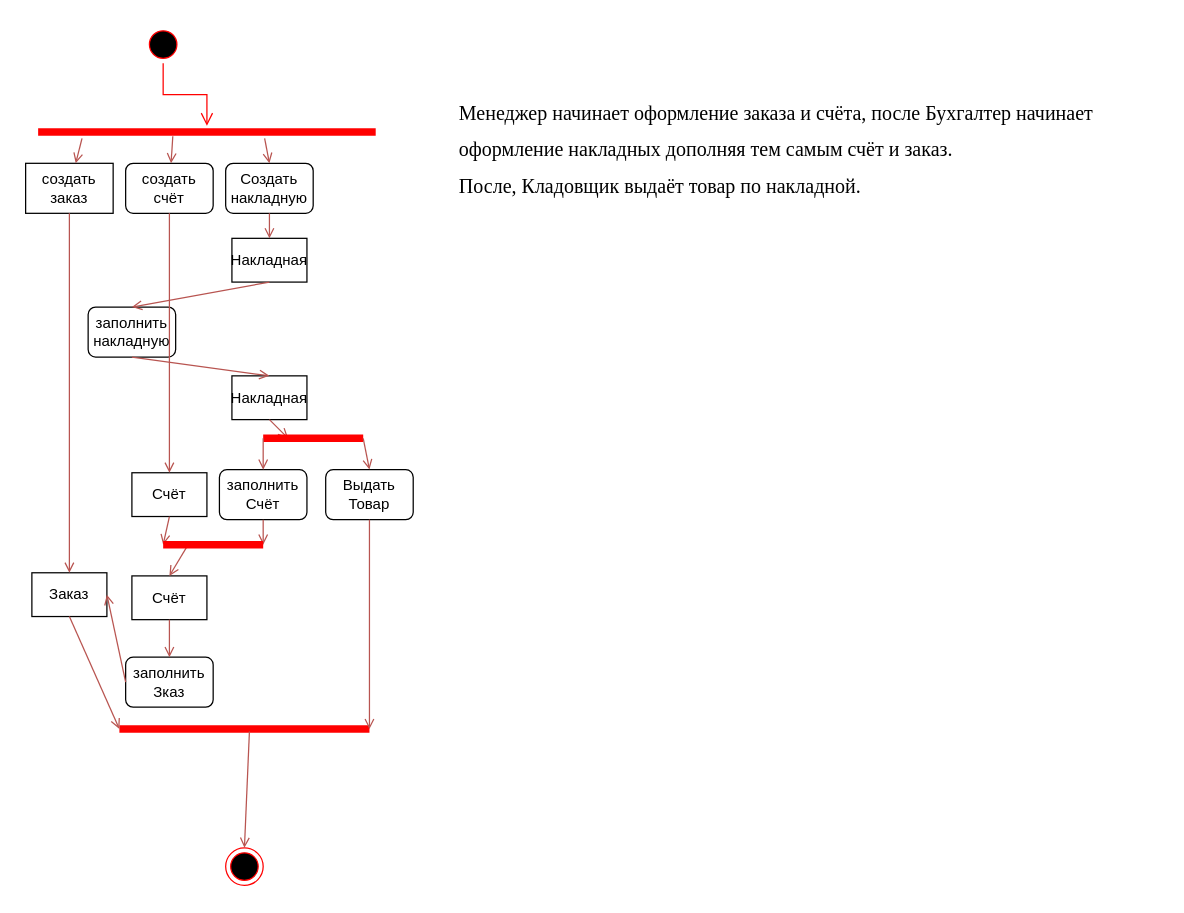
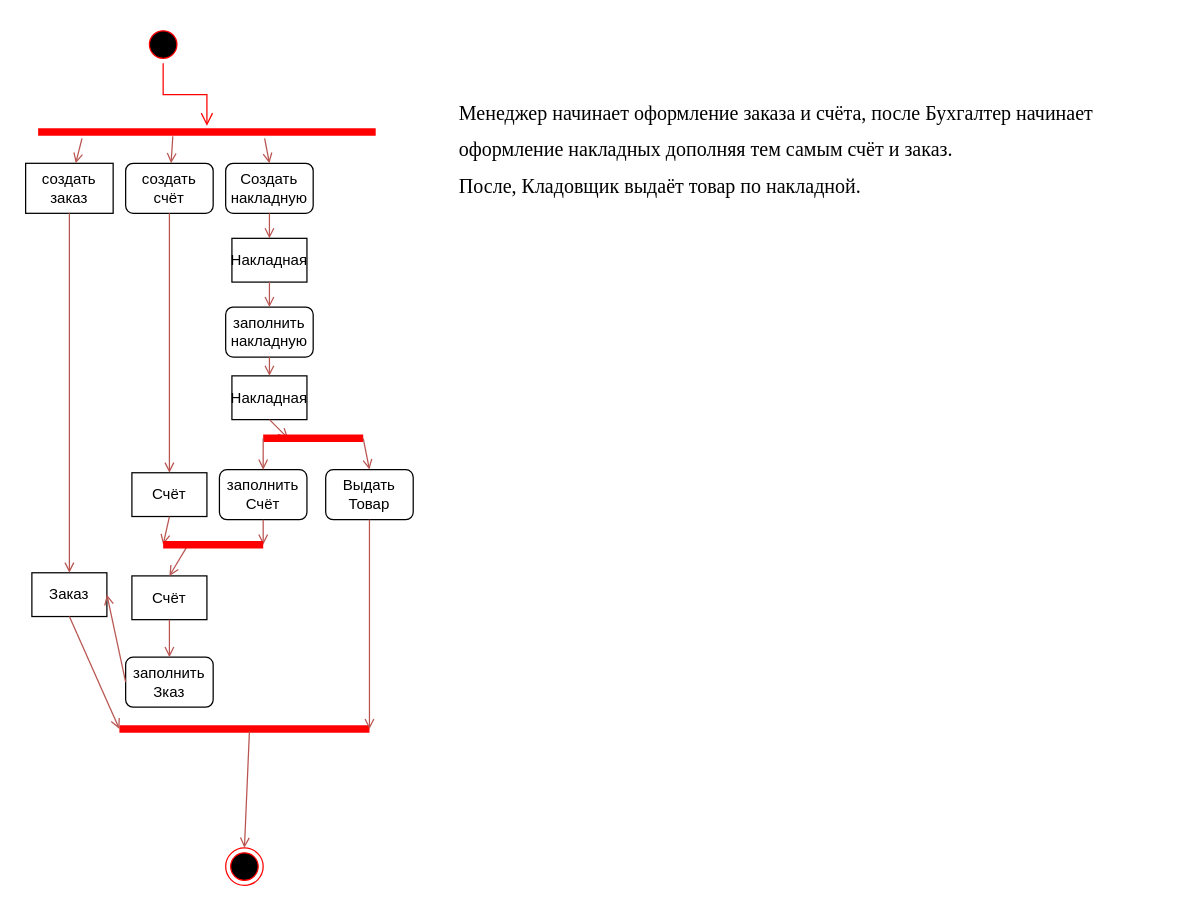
node "заполнить накладную": moved (132, 332) -> (269, 332)
